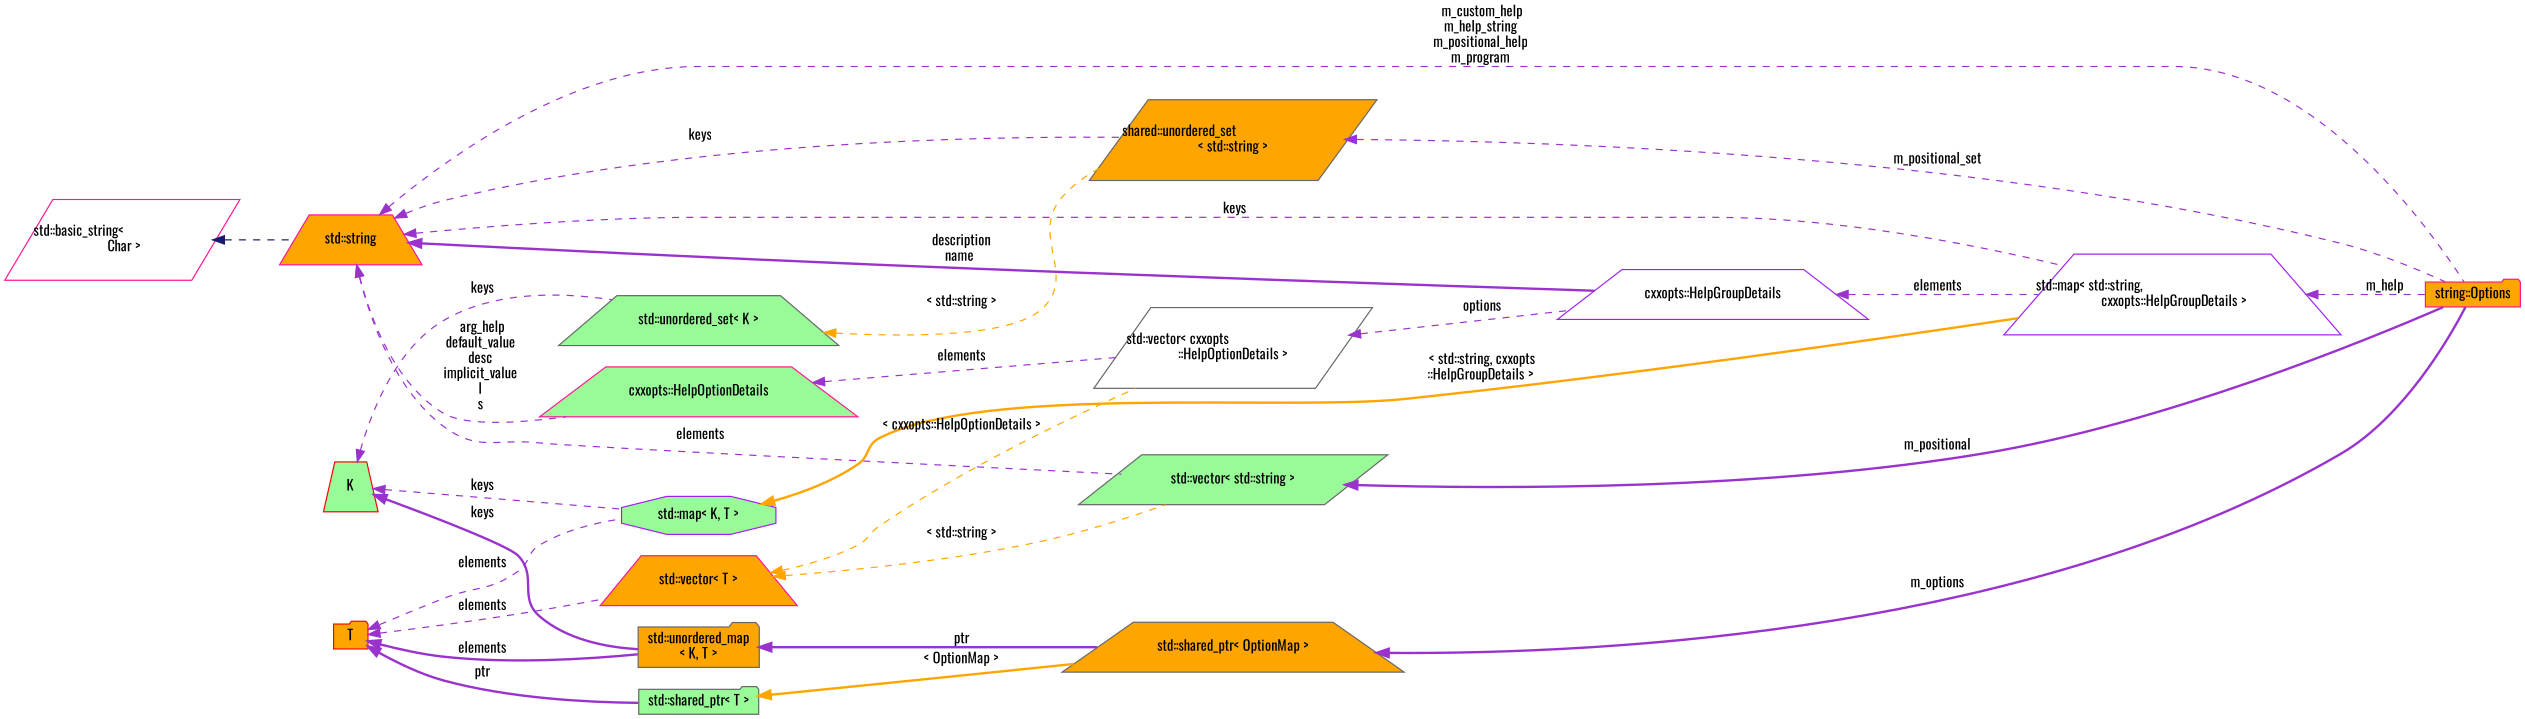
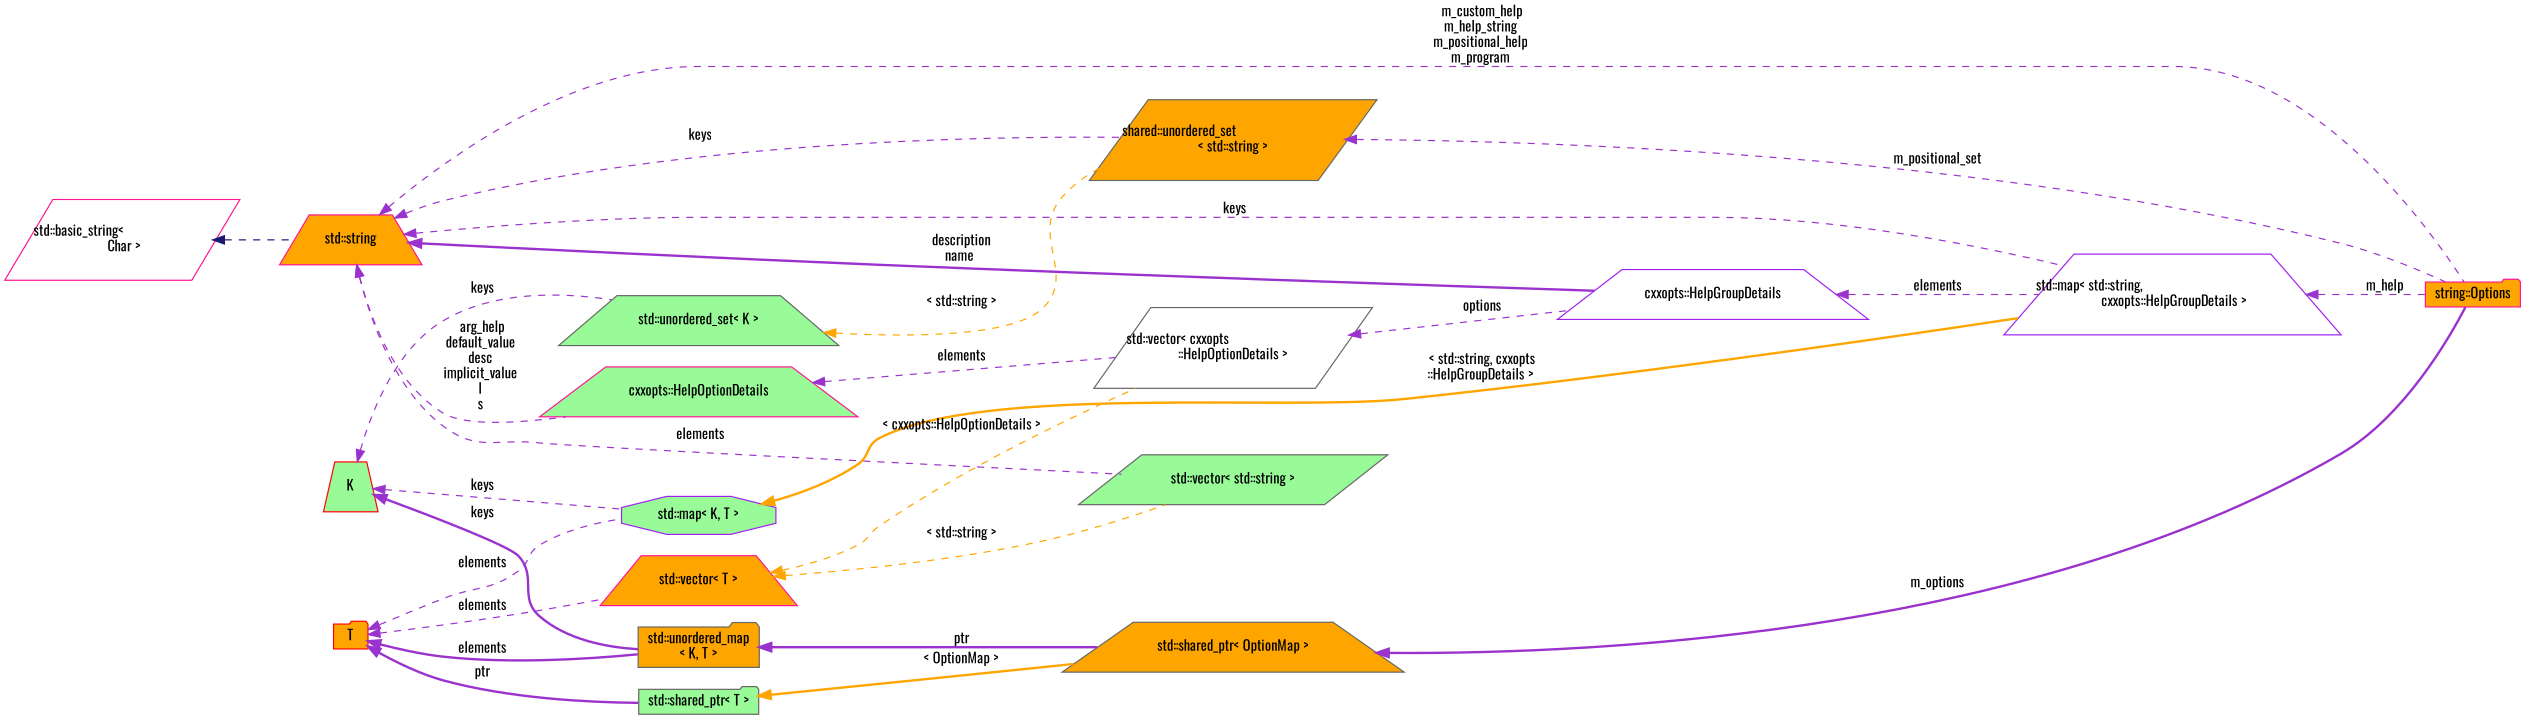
edge "string::Options" -> "std::vector< std::string >": removed, label "m_positional"
